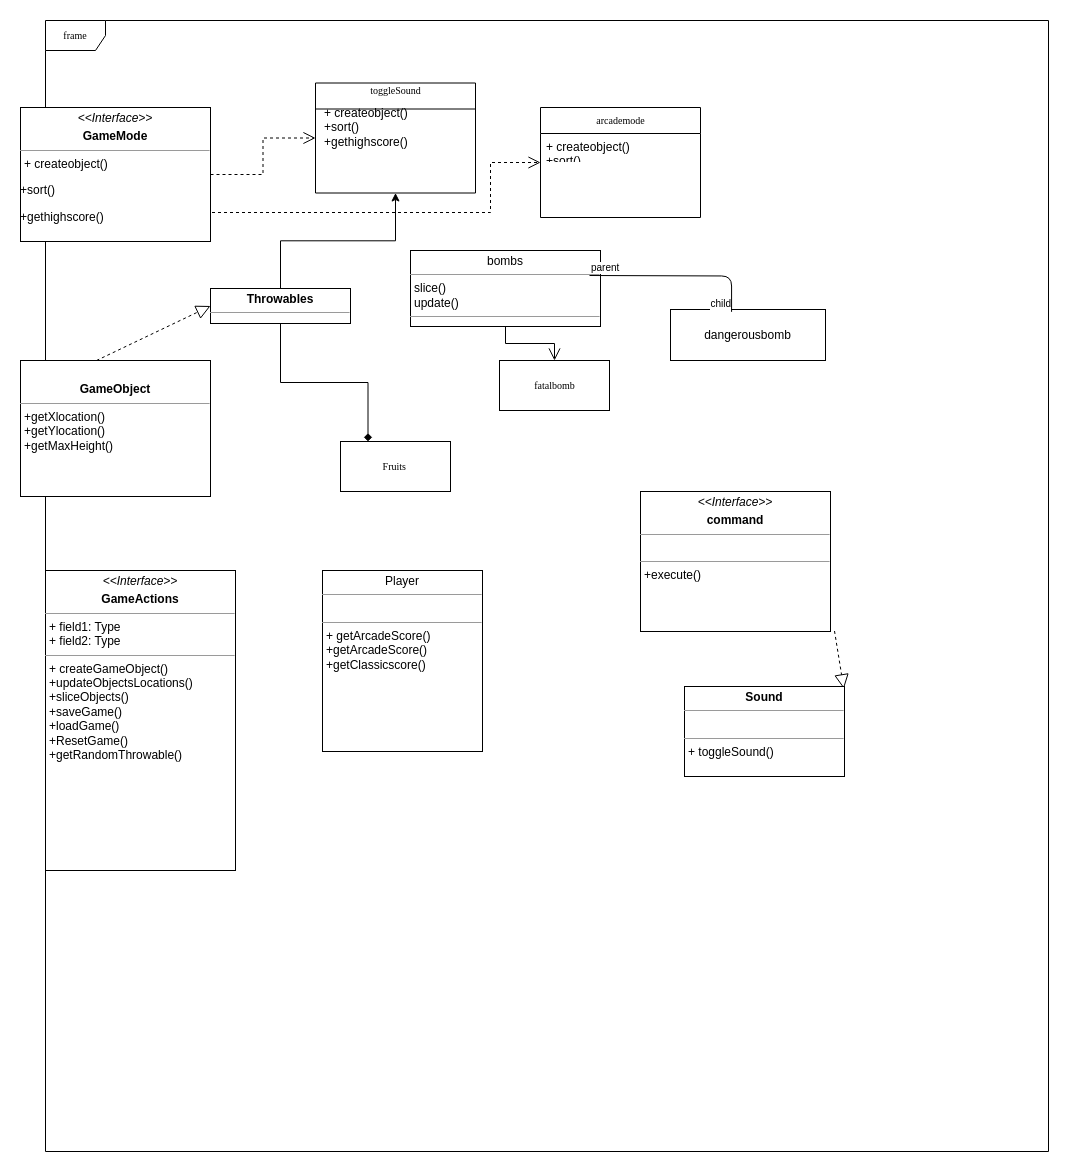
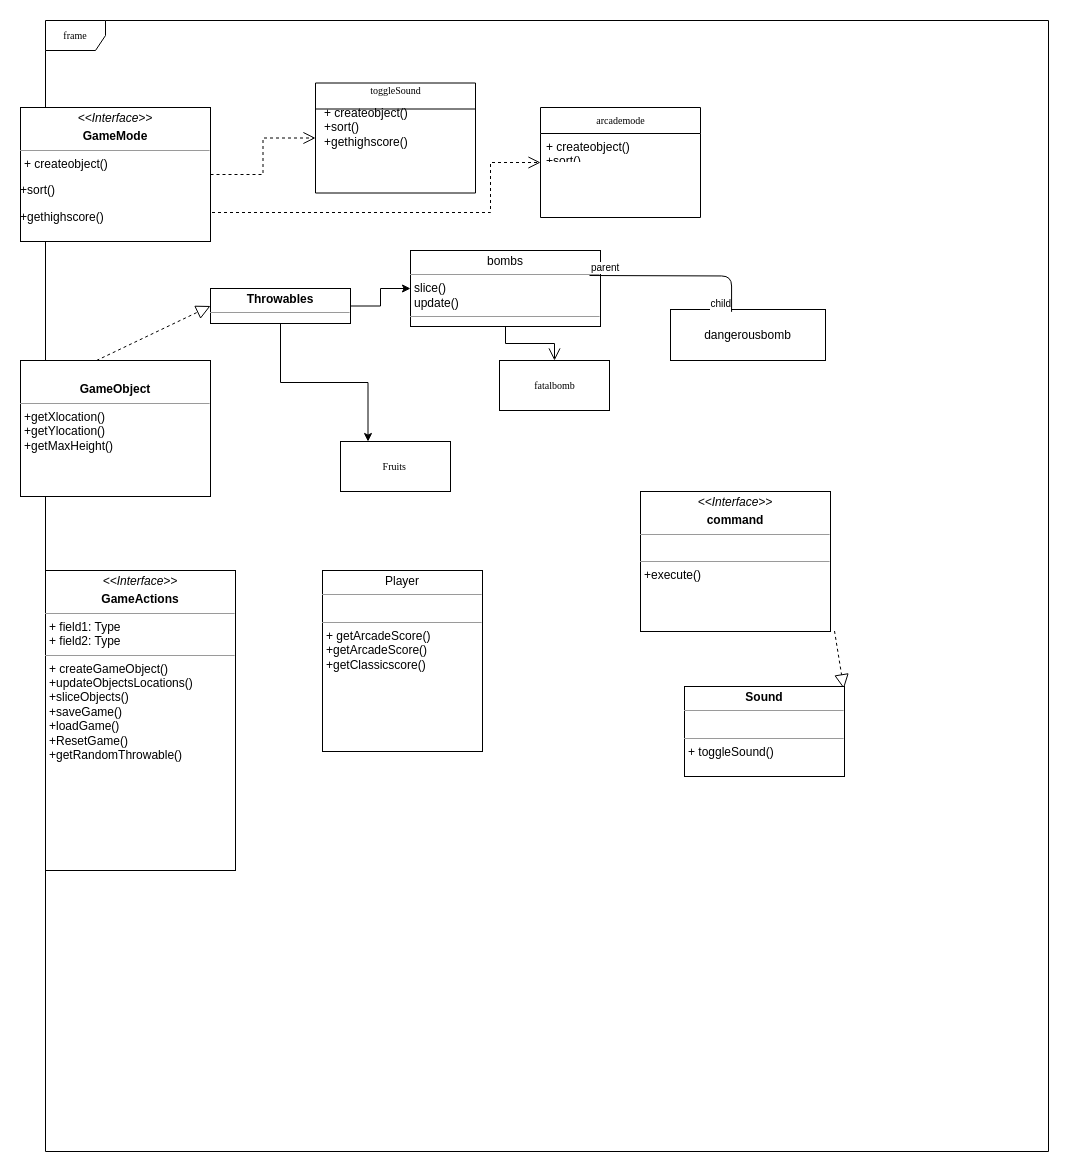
edge "Throwables" -> "toggleSound": now "Throwables" -> "bombs slice() update()"
edge "Throwables" -> "Fruits": arrowhead diamond -> classic
